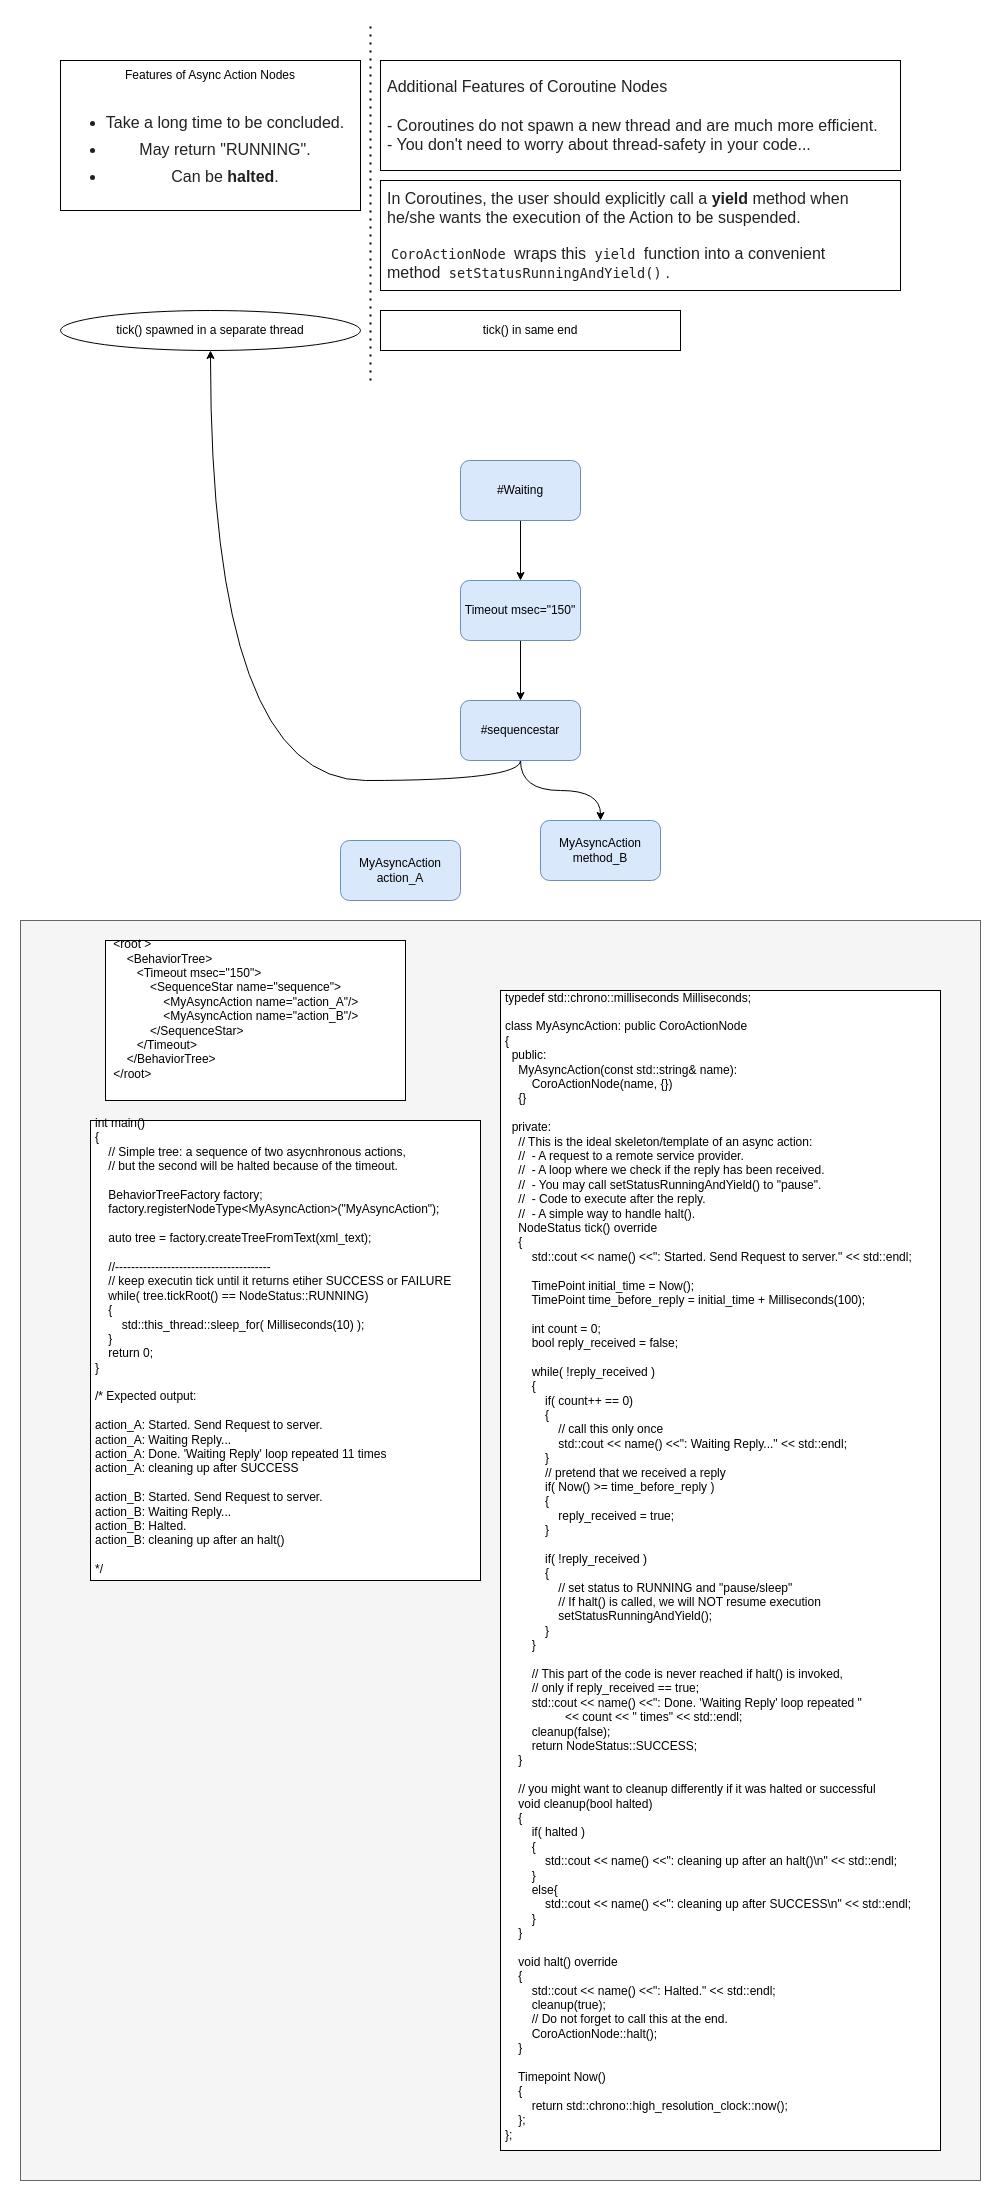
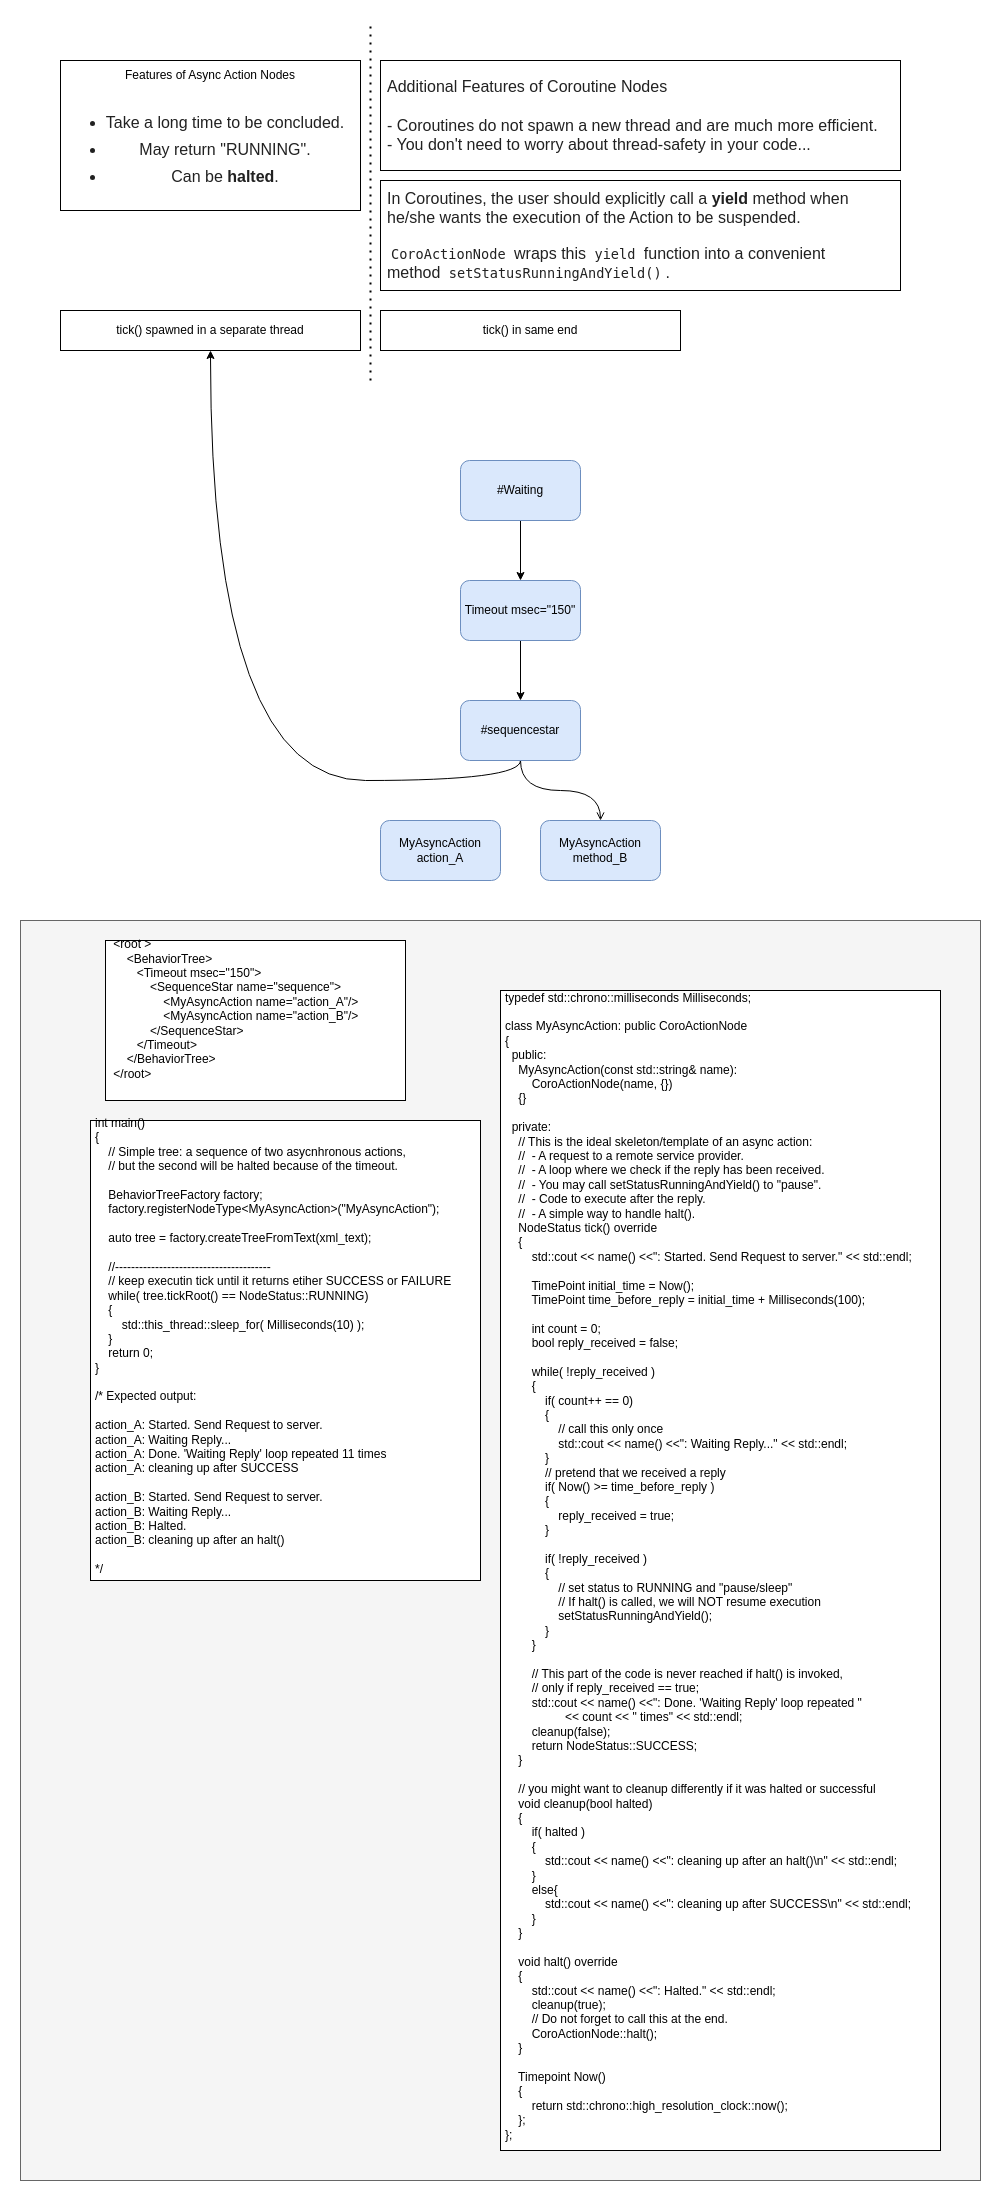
node "tick() spawned in a separate thread": shape ellipse -> rectangle
edge "#sequencestar" -> "MyAsyncAction method_B": arrowhead classic -> open
node "MyAsyncAction action_A": moved (401, 871) -> (441, 851)
